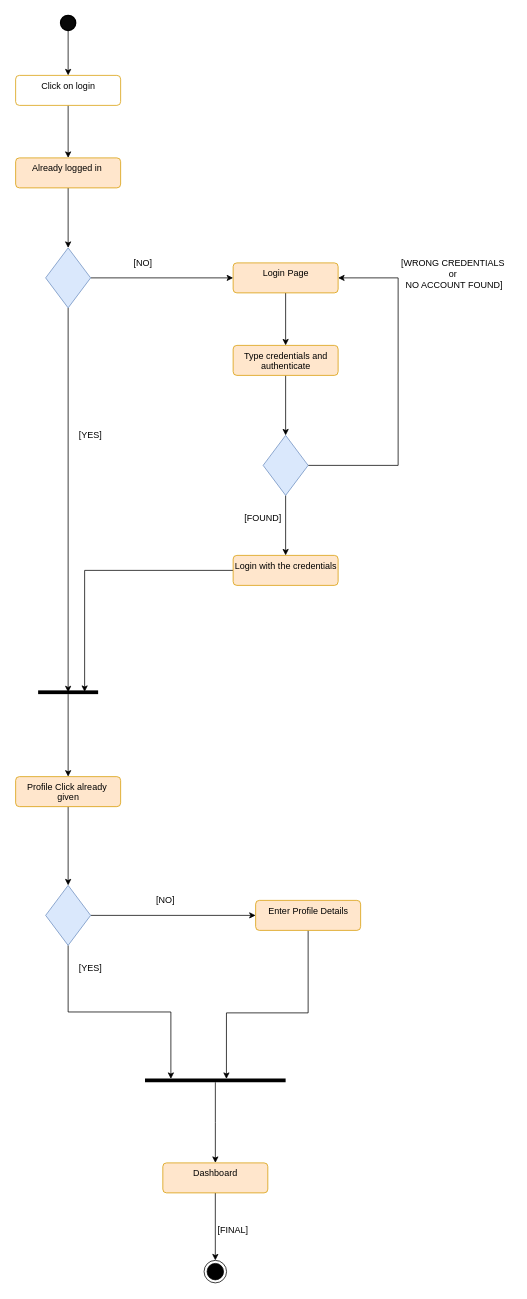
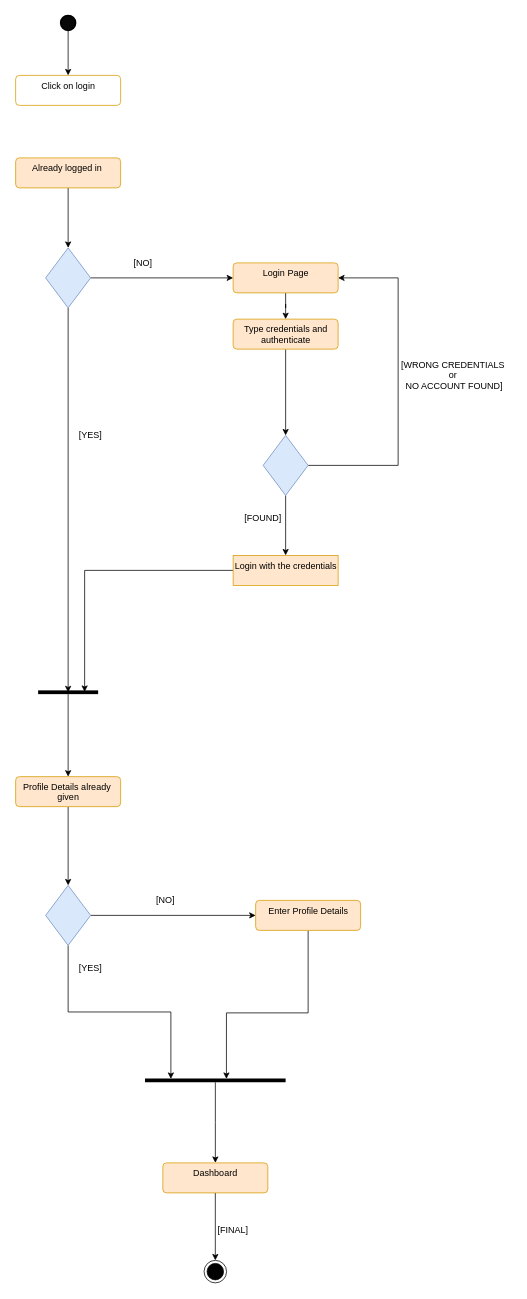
edge "Click on login" -> "Already logged in": removed
node "[WRONG CREDENTIALS or NO ACCOUNT FOUND]": moved (454, 274) -> (454, 375)
node "Type credentials and authenticate": moved (285, 360) -> (285, 334)
node "Login with the credentials": shape rounded rectangle -> rectangle
node "Profile Click already given": label "Profile Click already given" -> "Profile Details already given"
